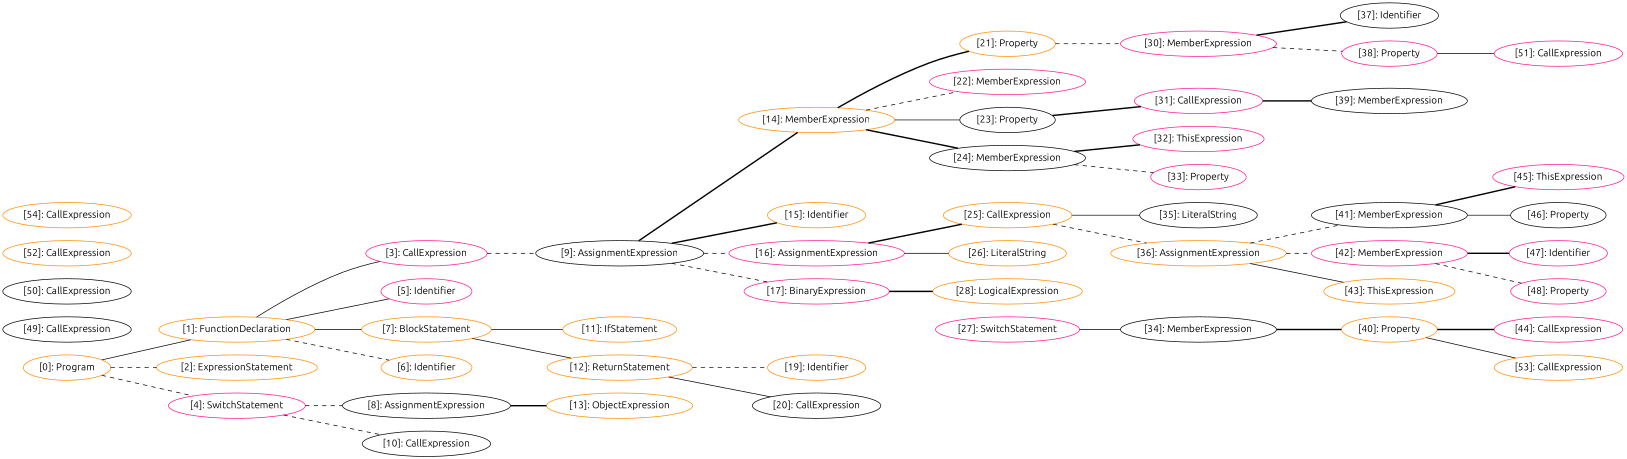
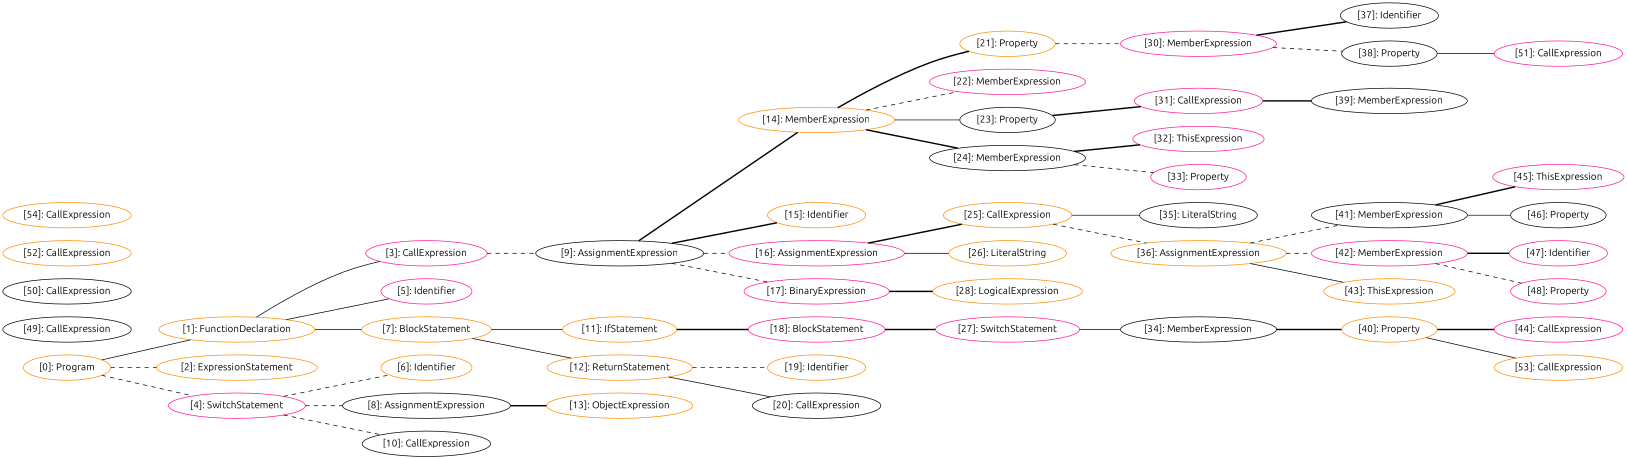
node "[38]: Property": color deeppink -> black
node "[18]: BlockStatement": added
edge "[1]: FunctionDeclaration" -- "[6]: Identifier": now "[4]: SwitchStatement" -- "[6]: Identifier"
